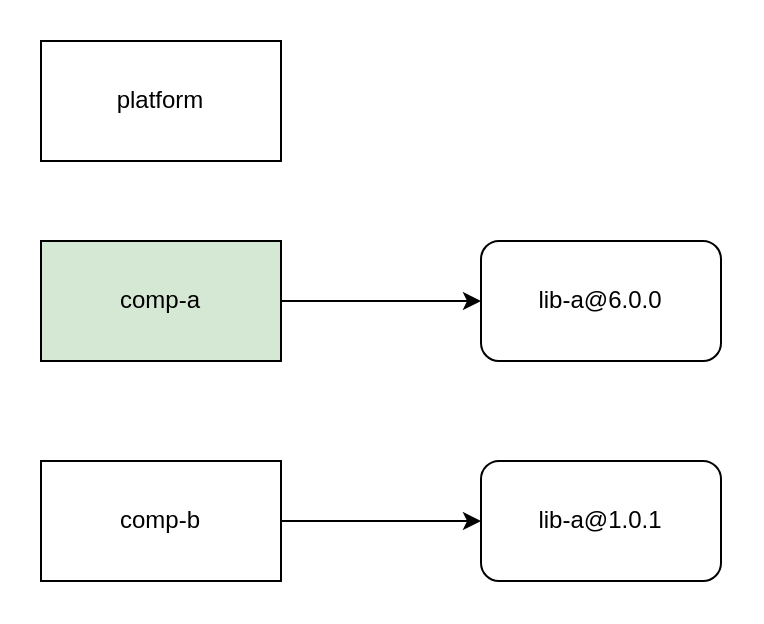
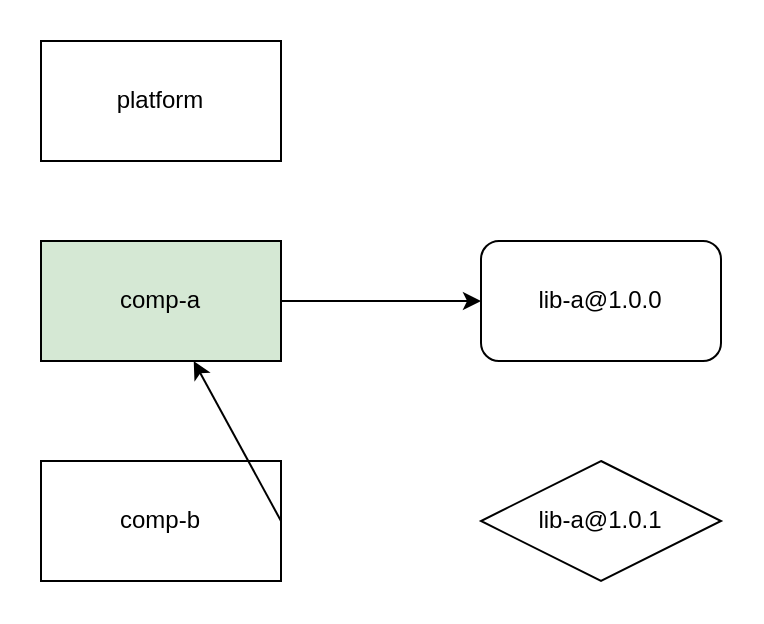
node "lib-a@6.0.0": label "lib-a@6.0.0" -> "lib-a@1.0.0"
edge "comp-b" -> "lib-a@1.0.1": now "comp-b" -> "comp-a"
node "lib-a@1.0.1": shape rounded rectangle -> diamond
